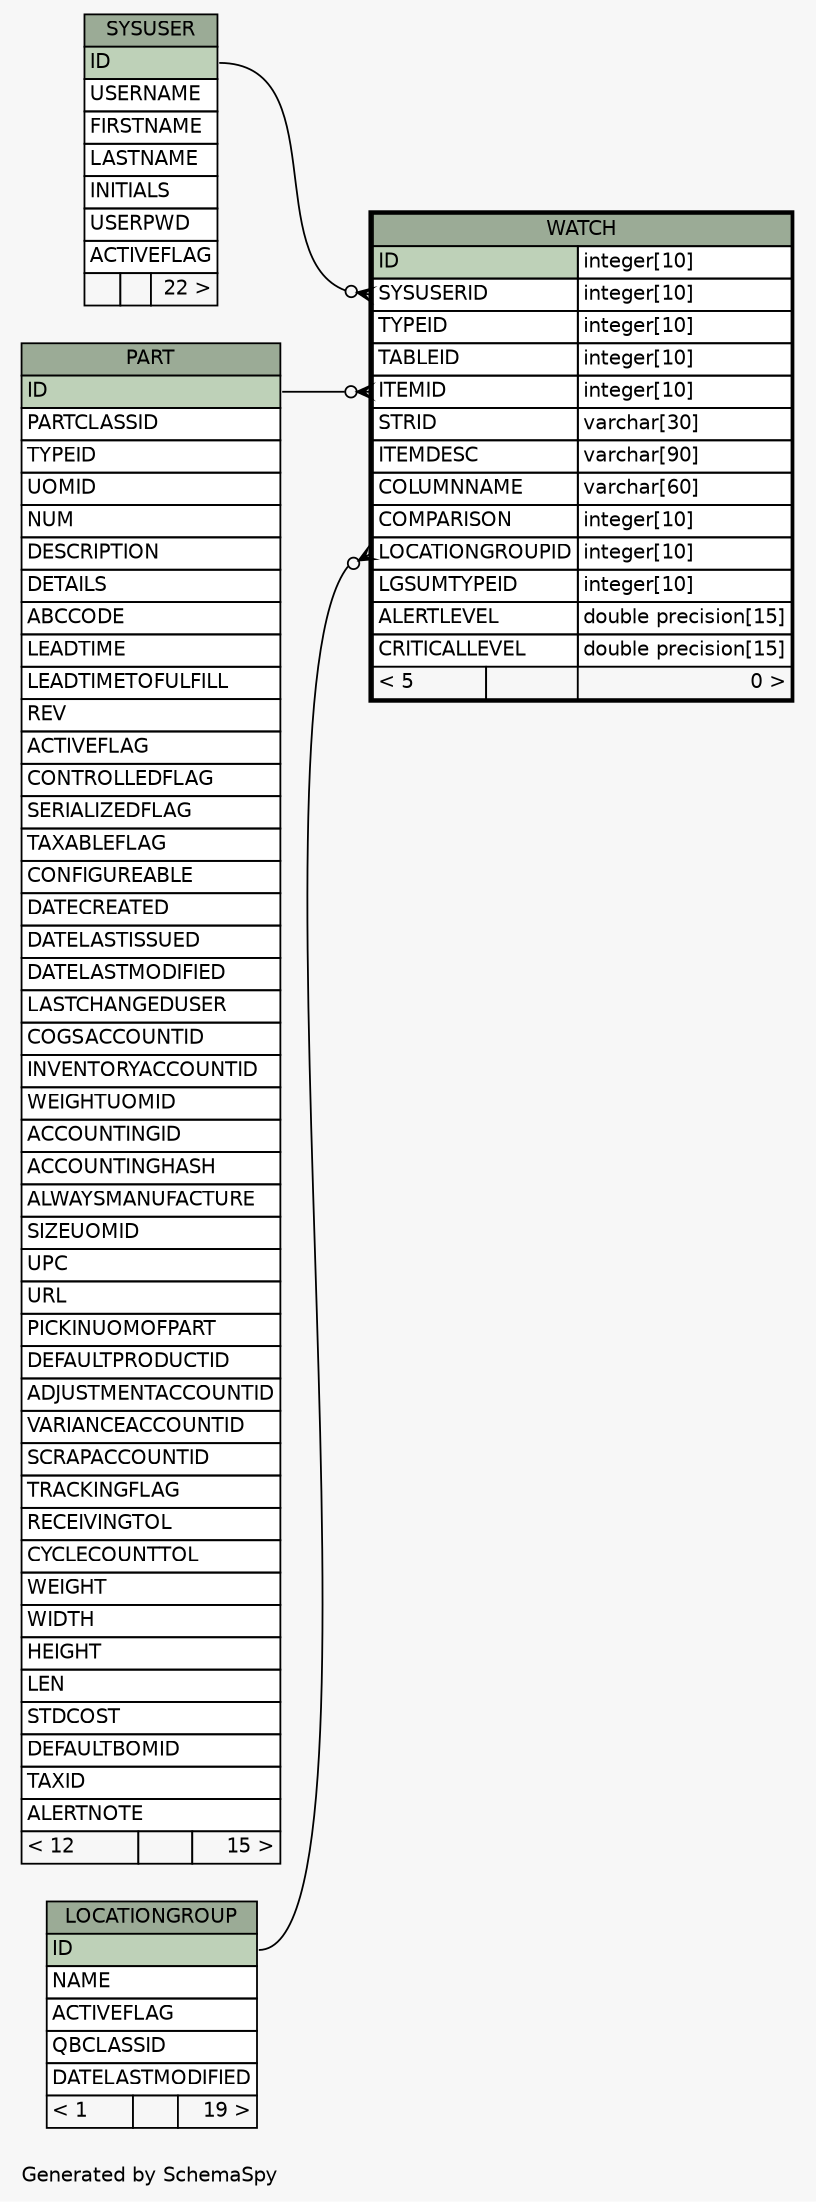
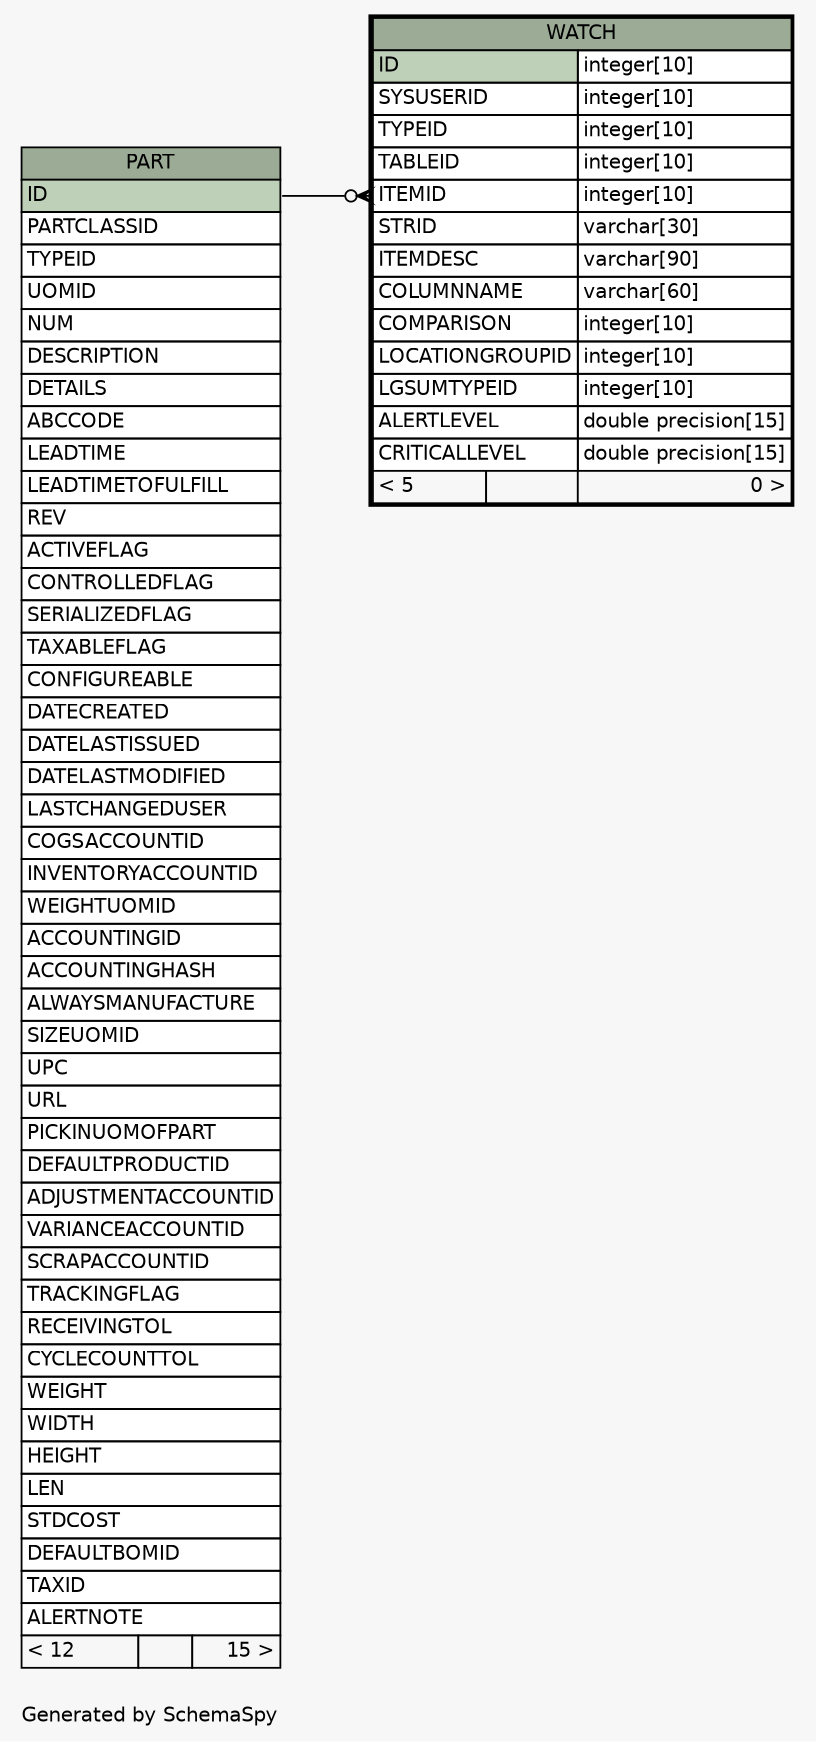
node "SYSUSER": removed
node "LOCATIONGROUP": removed
